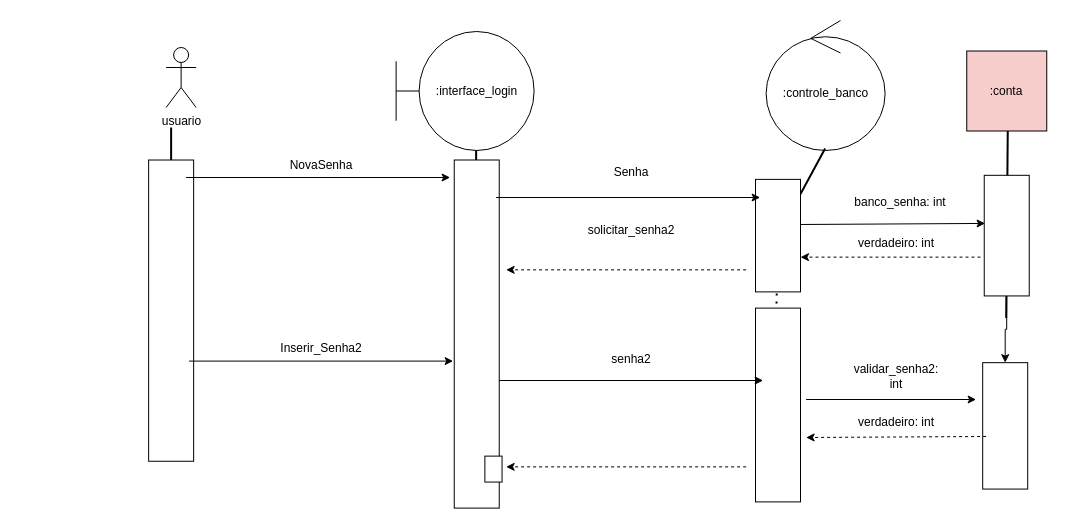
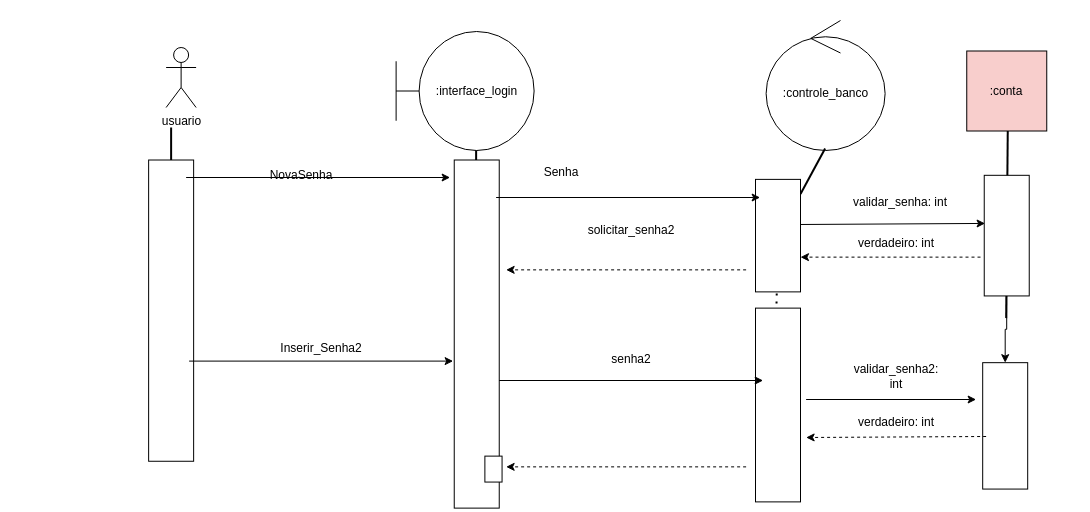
node "NovaSenha": moved (321, 166) -> (301, 176)
node "Senha": moved (631, 173) -> (561, 173)
node "banco_senha: int": label "banco_senha: int" -> "validar_senha: int"
